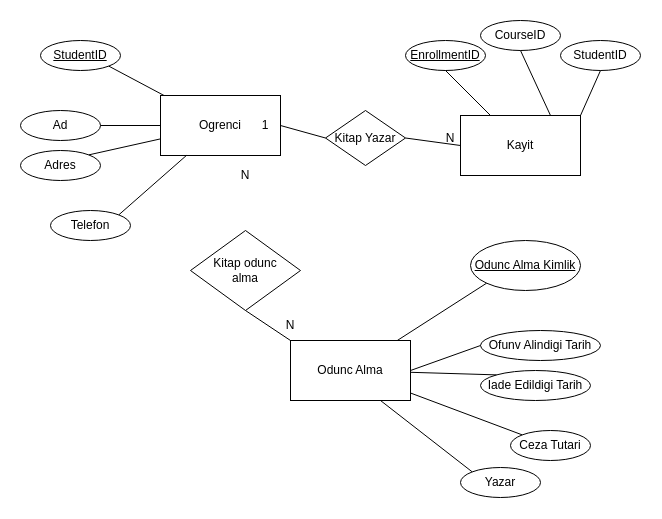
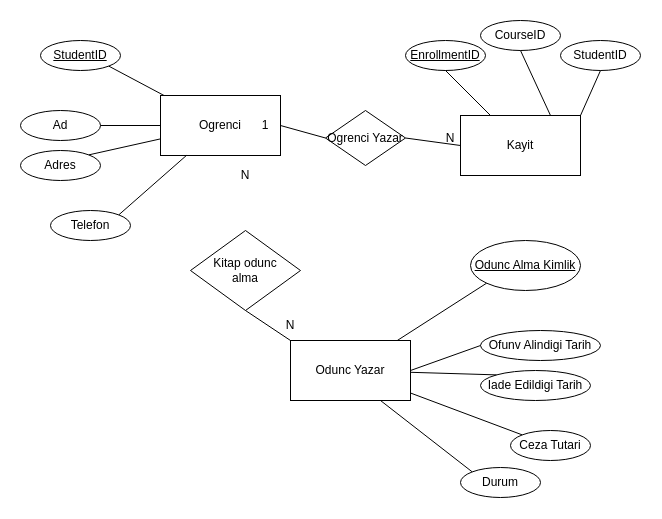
node "Kitap Yazar": label "Kitap Yazar" -> "Ogrenci Yazar"
node "Odunc Alma": label "Odunc Alma" -> "Odunc Yazar"
node "Yazar": label "Yazar" -> "Durum"
